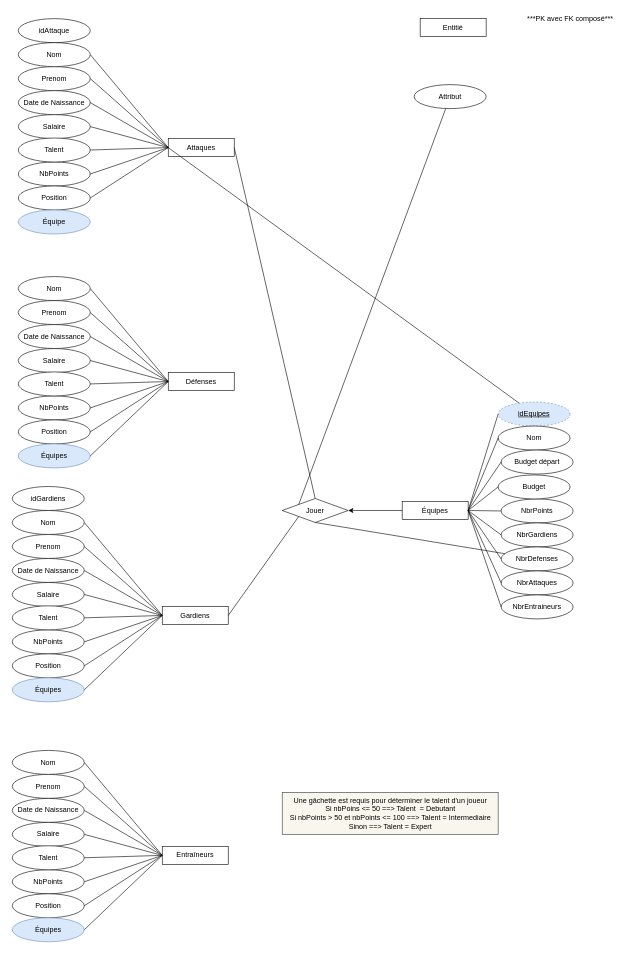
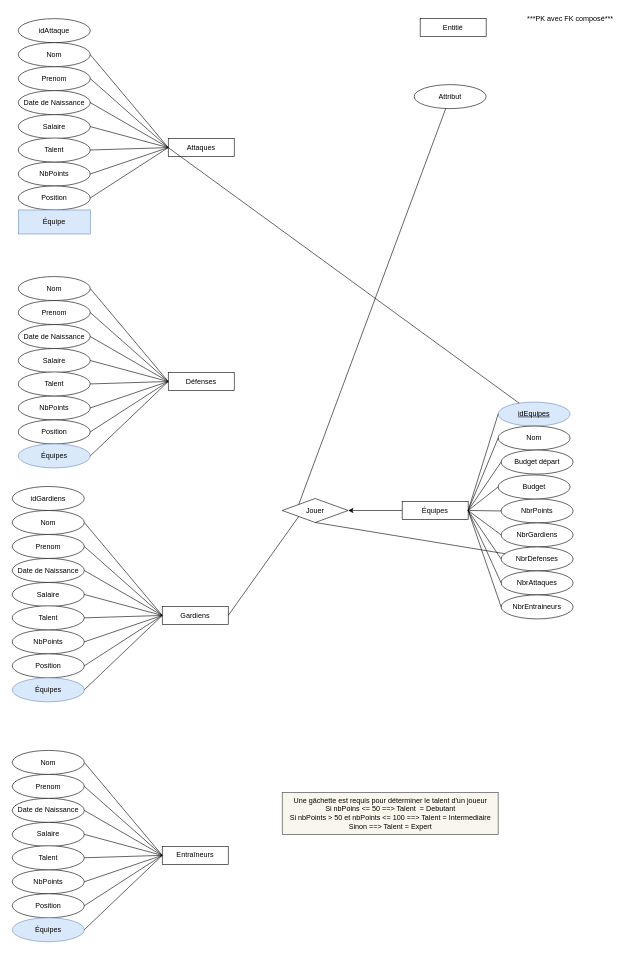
node "Équipe": shape ellipse -> rectangle
edge "Attaques" -- "Jouer": removed
node "idEquipes": style dashed -> solid
